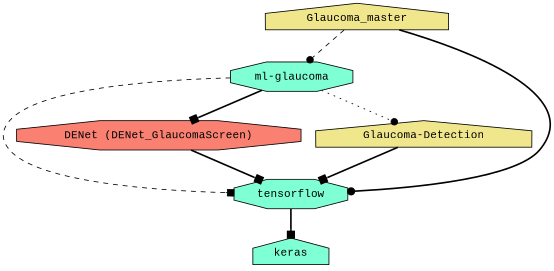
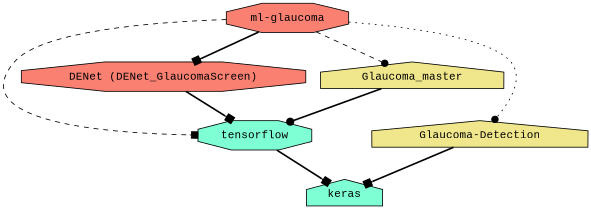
edge "Glaucoma_master" -> "ml-glaucoma": reversed
node "ml-glaucoma": fillcolor aquamarine -> salmon
edge "Glaucoma-Detection" -> "tensorflow": now "Glaucoma-Detection" -> "keras"
